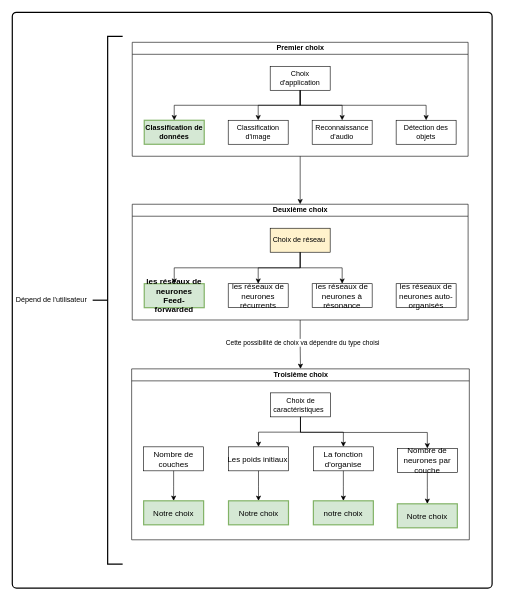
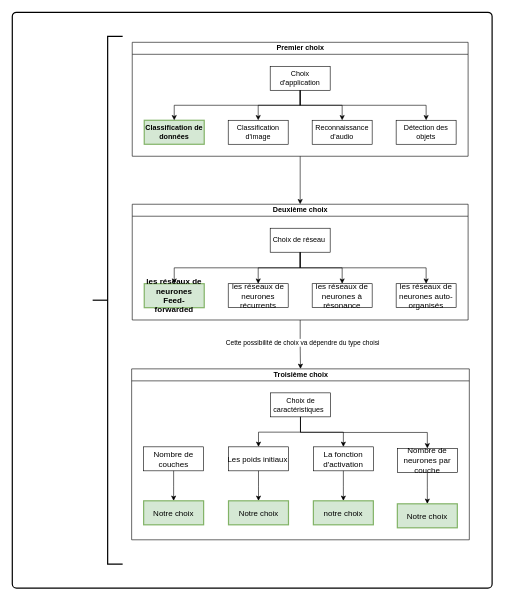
node "Choix de réseau": fillcolor #fff2cc -> #ffffff
edge "Choix de réseau" -> "les réseaux de neurones auto-organisés": added
node "Dépend de l'utilisateur": removed
node "La fonction d'organise": label "La fonction d'organise" -> "La fonction d'activation"
